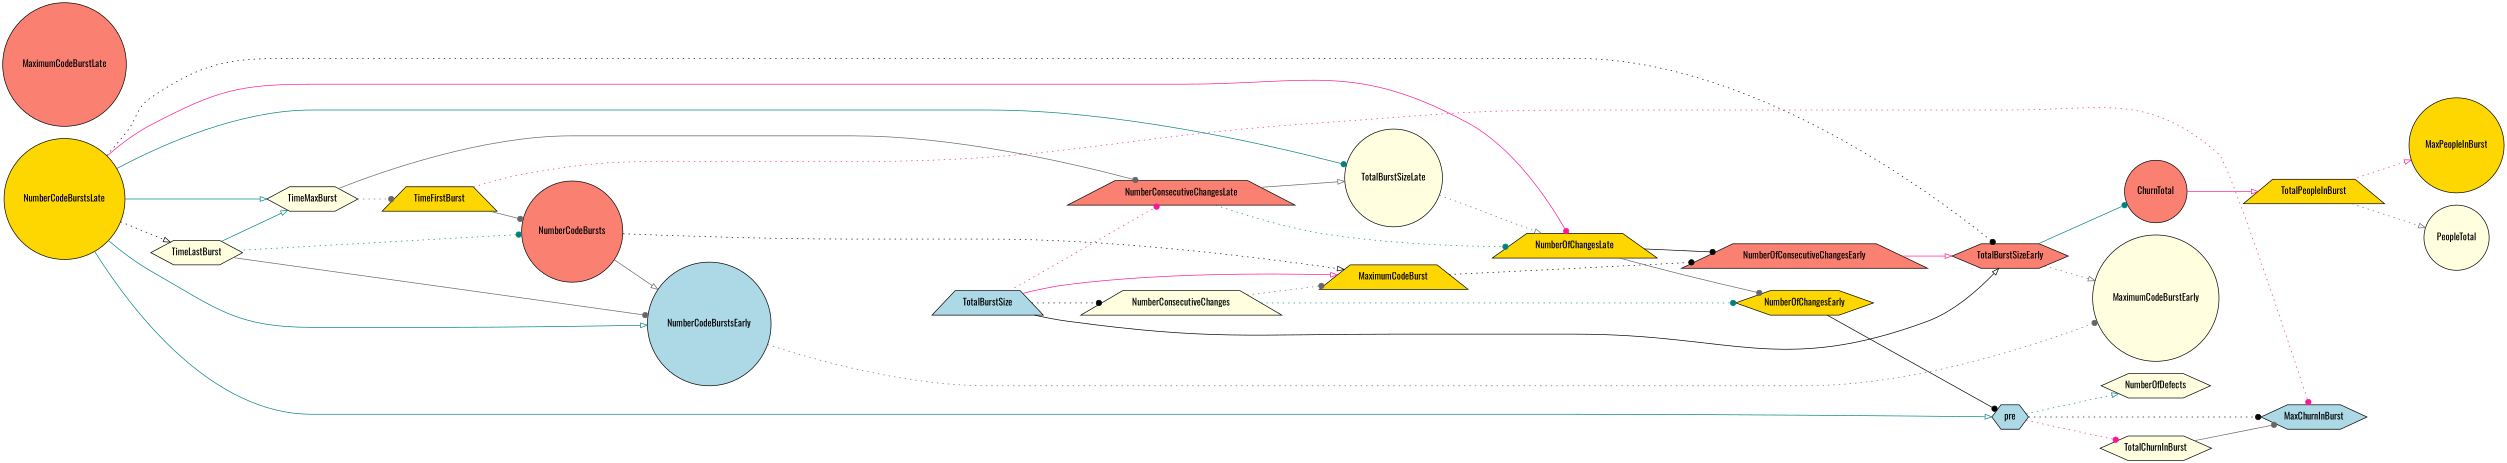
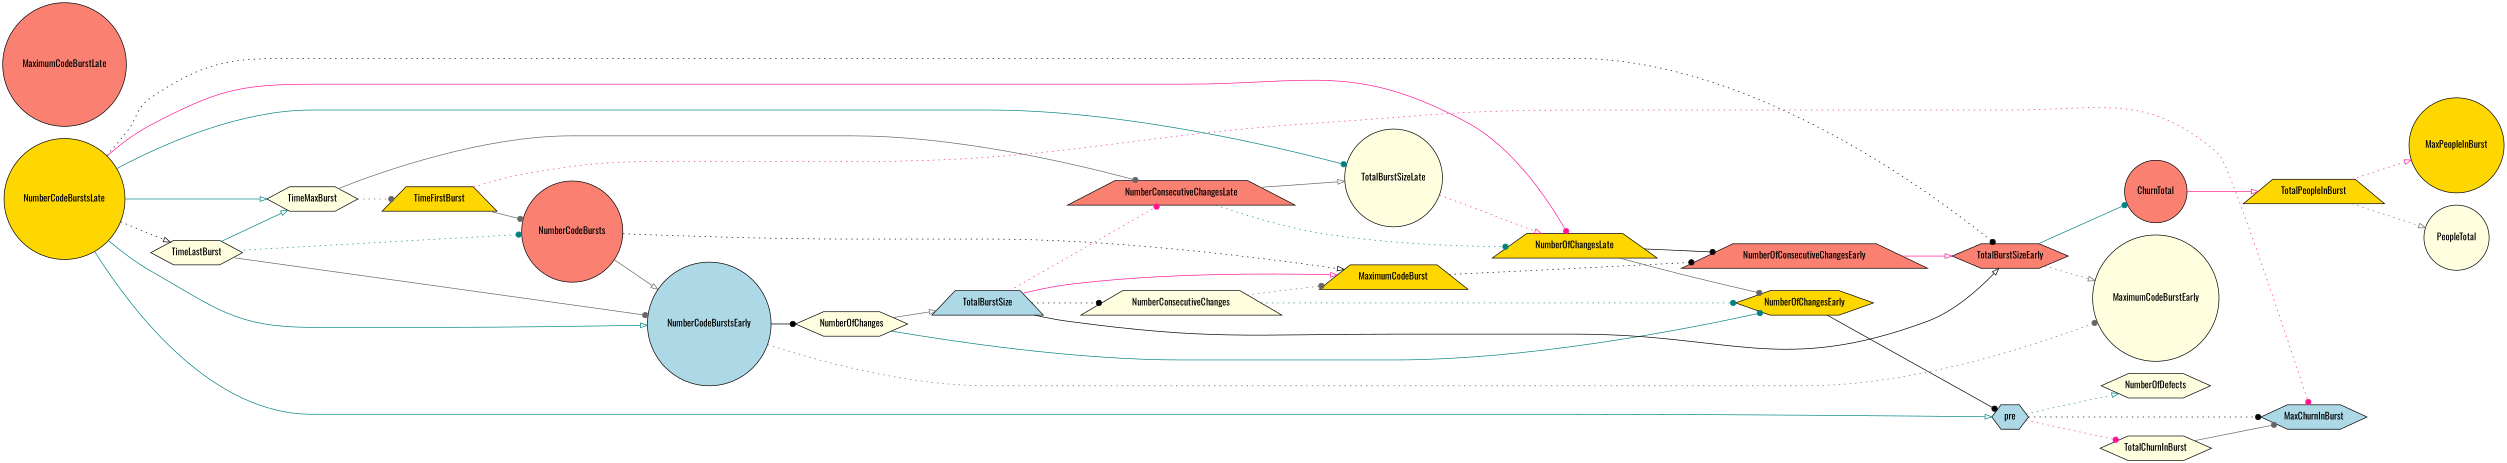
edge "TotalBurstSizeLate" -> "NumberOfChangesLate": color gray40 -> deeppink
node "NumberOfChanges": added
